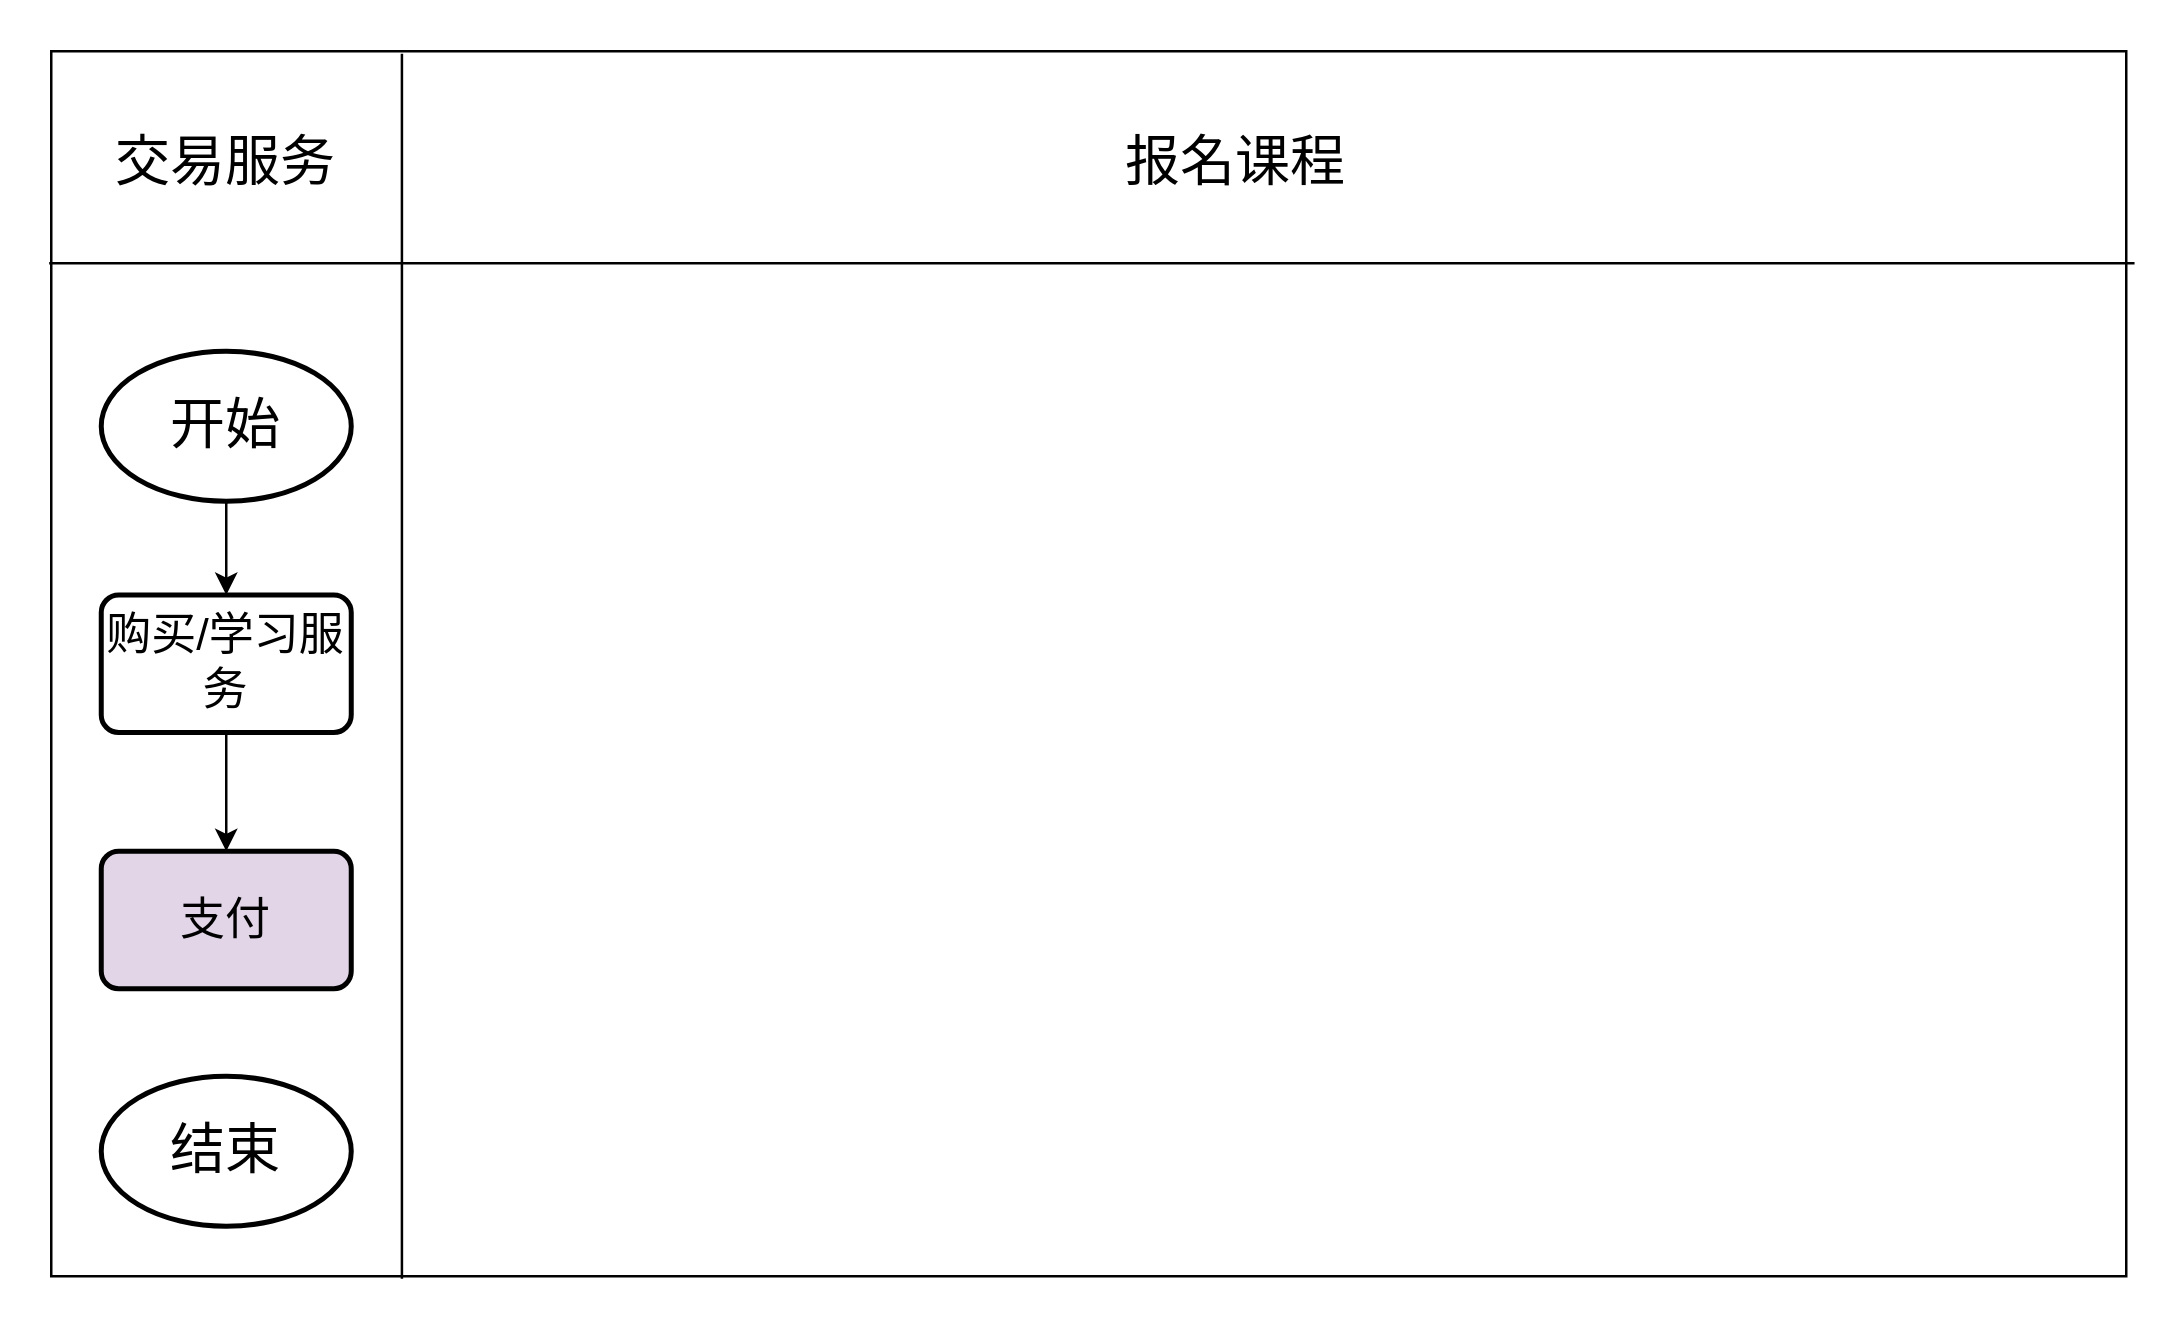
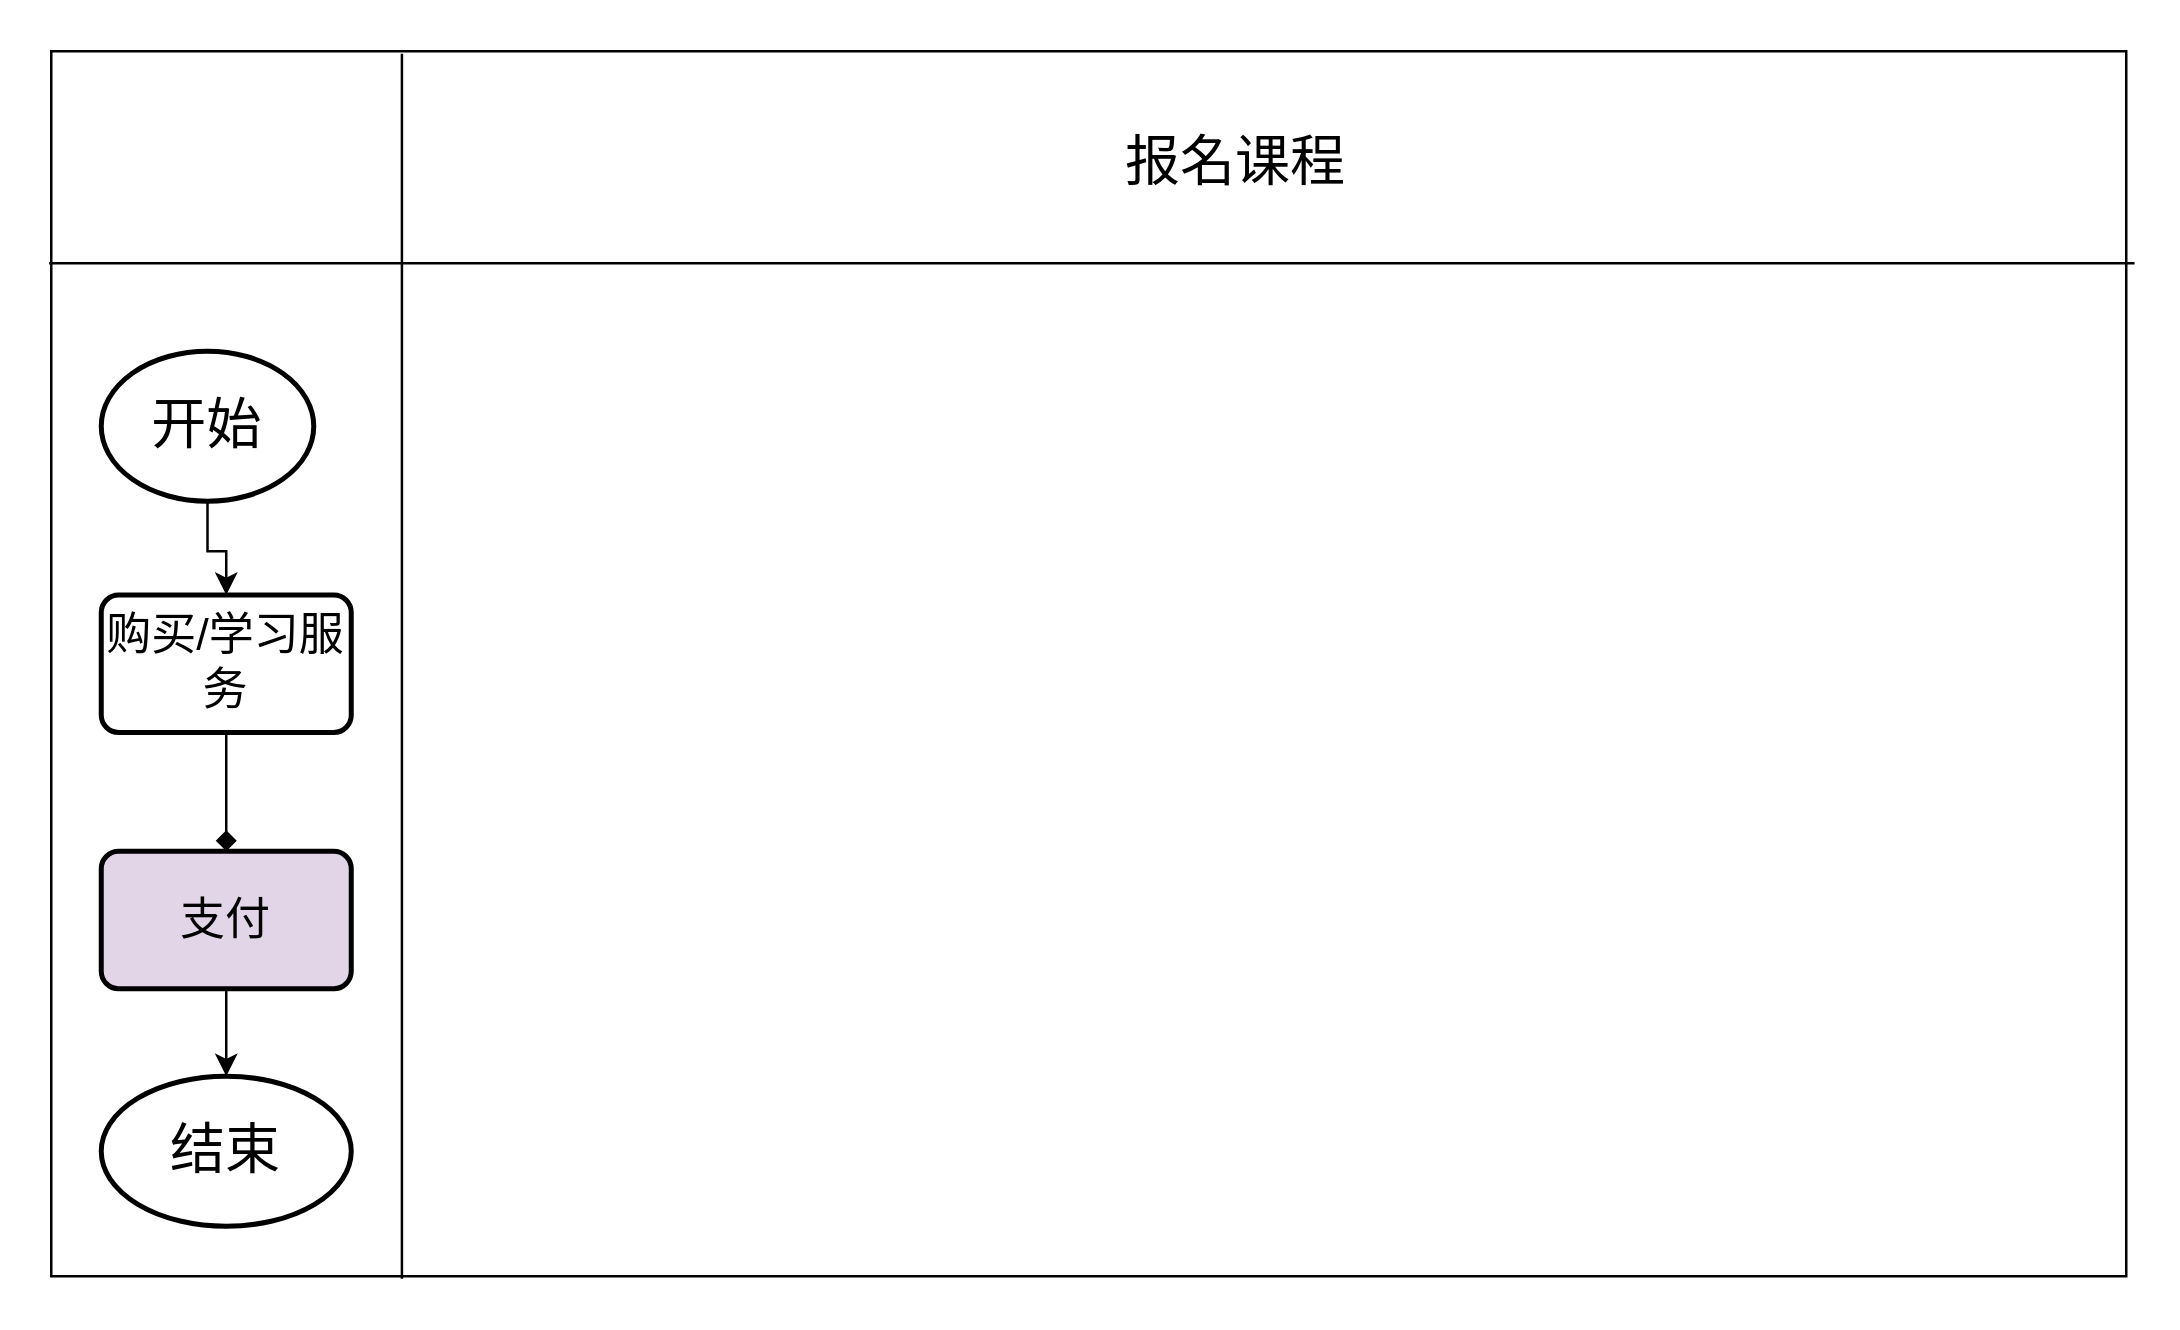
node "交易服务": removed
node "开始": size 250x150 -> 213x150
edge "购买/学习服务" -> "支付": arrowhead classic -> diamond
edge "支付" -> "结束": added
